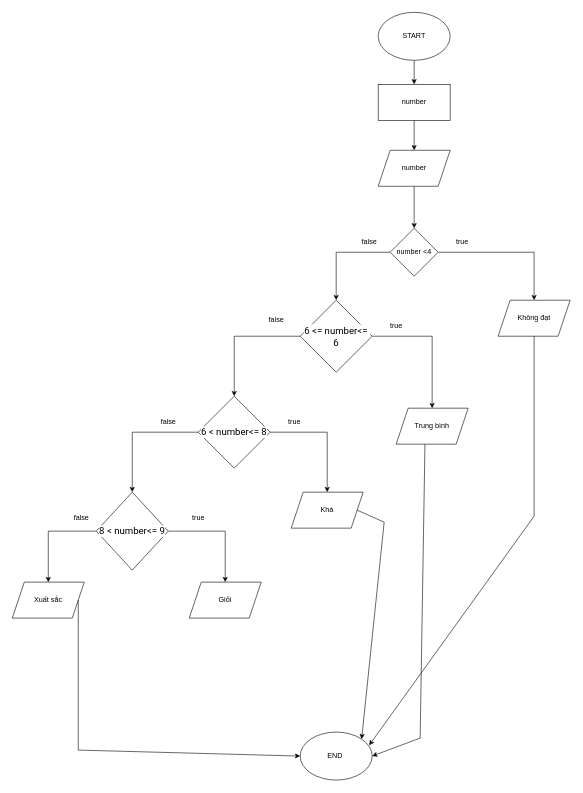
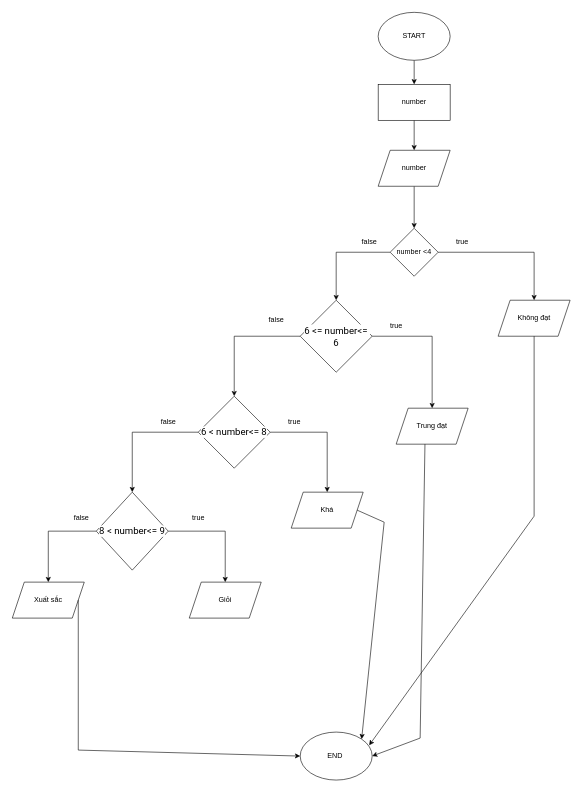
node "Trung bình": label "Trung bình" -> "Trung đạt"
